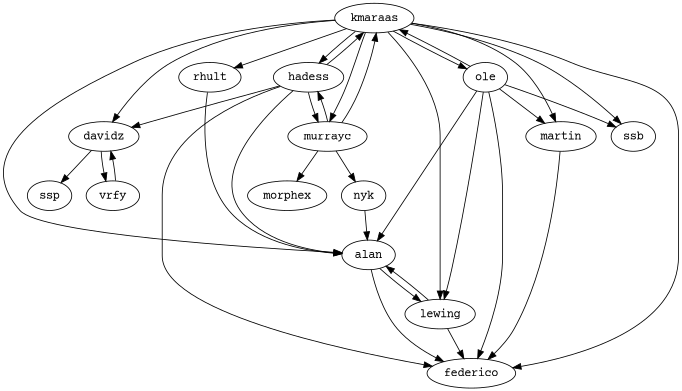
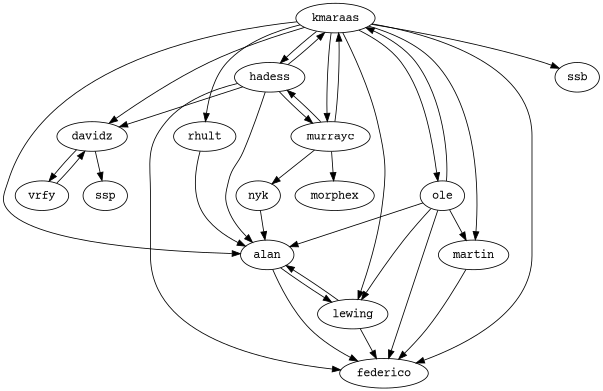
edge "ole" -> "ssb": removed
